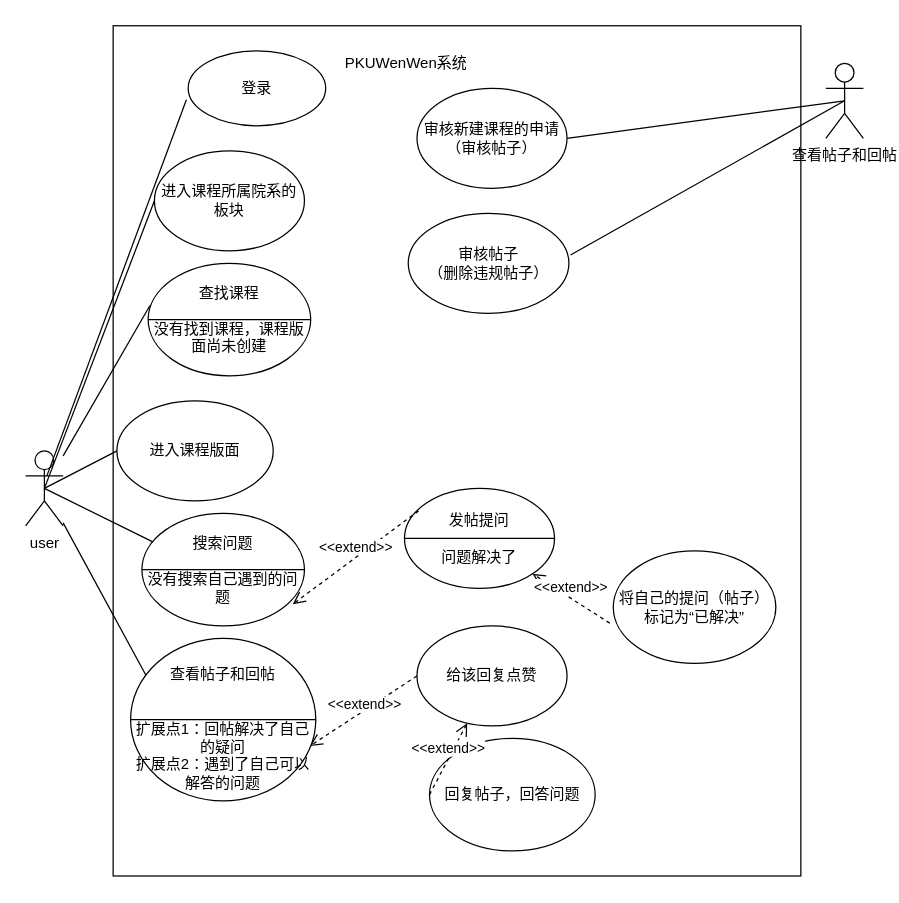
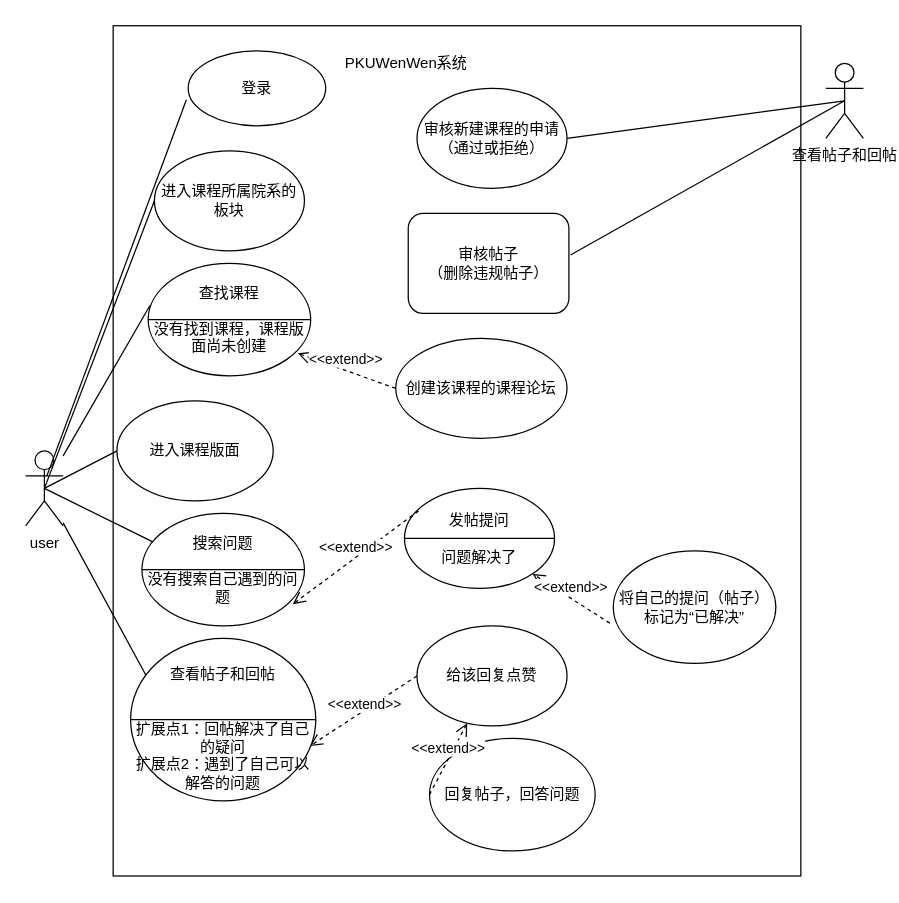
node "审核新建课程的申请（审核帖子）": label "审核新建课程的申请（审核帖子）" -> "审核新建课程的申请（通过或拒绝）"
node "审核帖子 （删除违规帖子）": shape ellipse -> rounded rectangle
edge "创建该课程的课程论坛" -> "查找课程 没有找到课程，课程版面尚未创建": added, label "<<extend>>"
node "创建该课程的课程论坛": added
